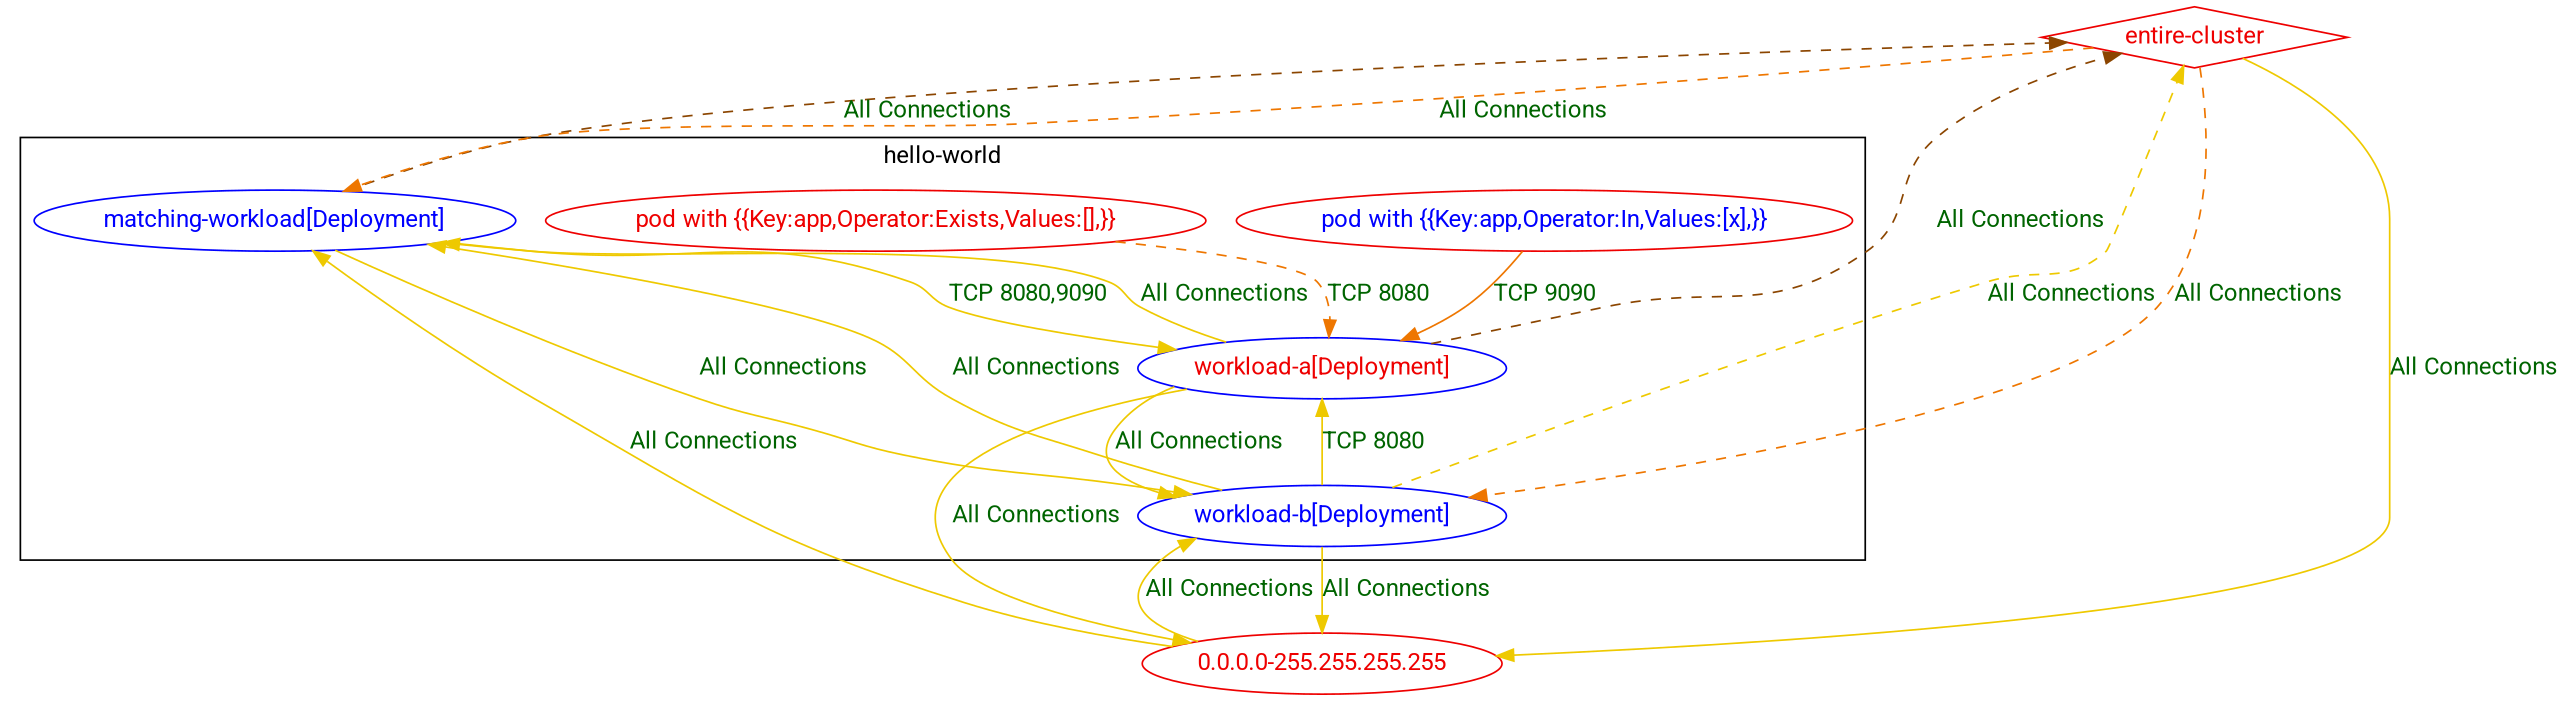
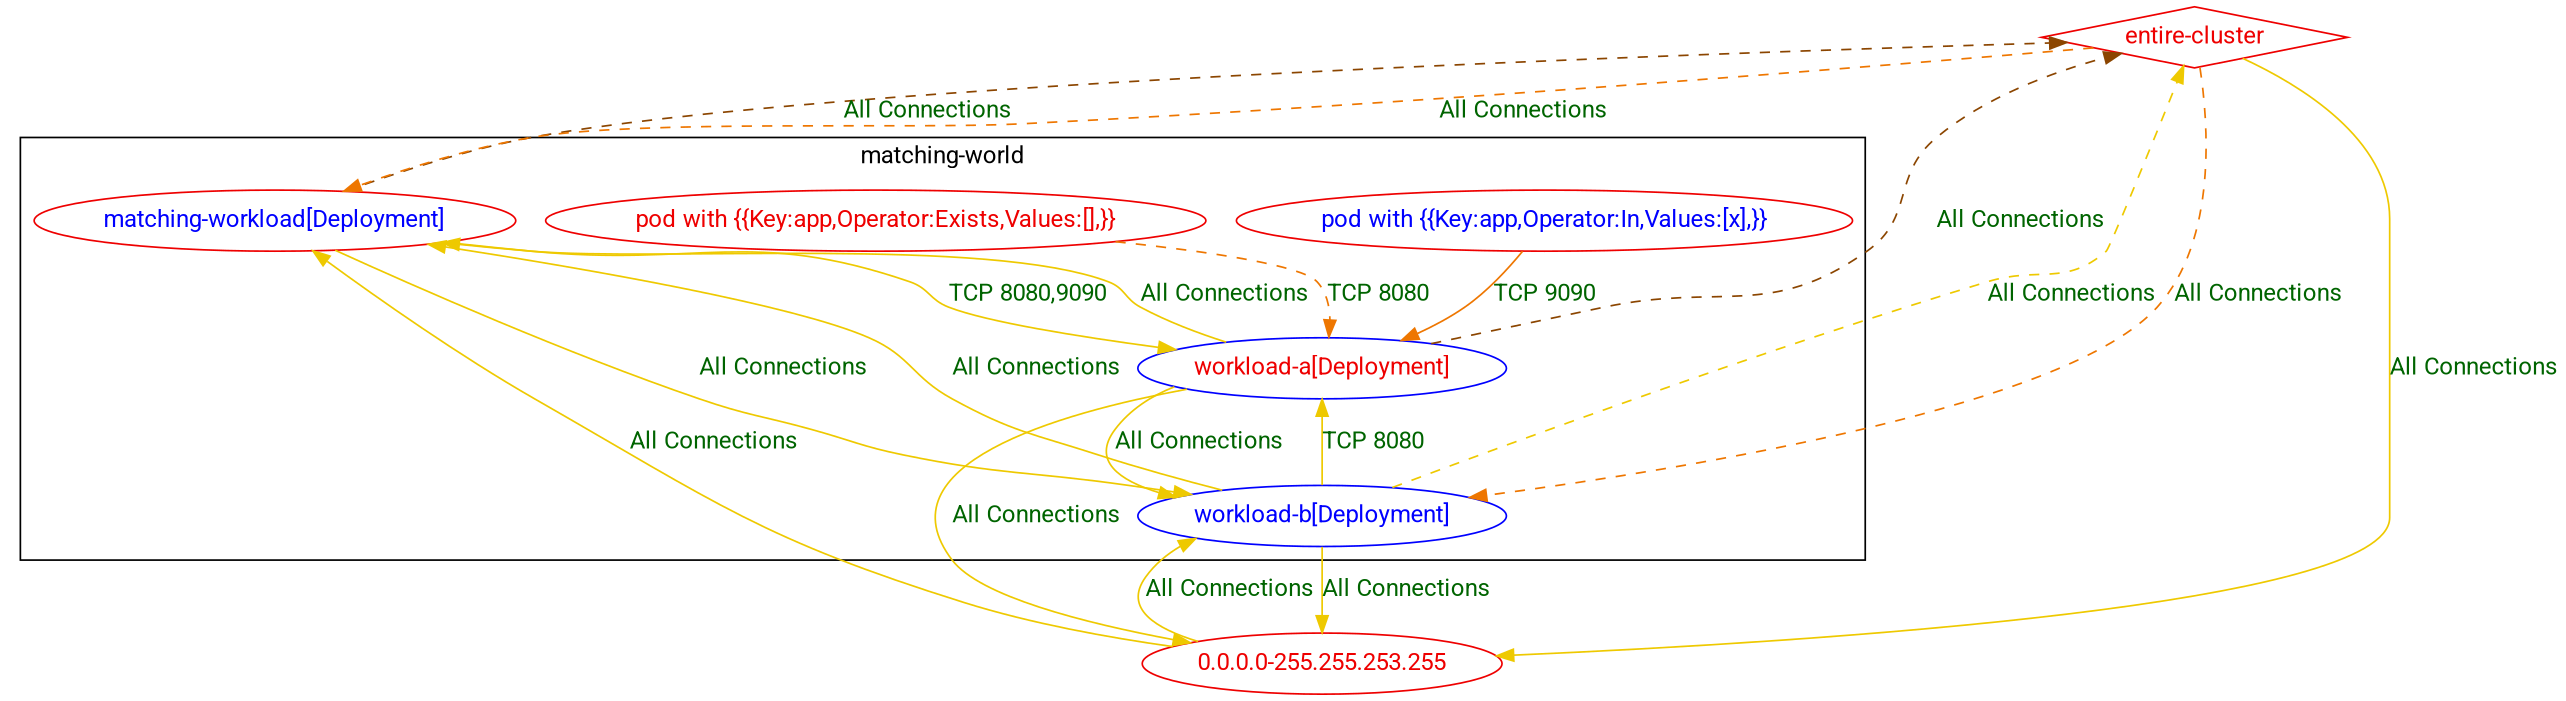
cluster "hello-world": label "hello-world" -> "matching-world"
node "matching-workload[Deployment]": color blue -> red2
node "0.0.0.0-255.255.255.255": label "0.0.0.0-255.255.255.255" -> "0.0.0.0-255.255.253.255"
